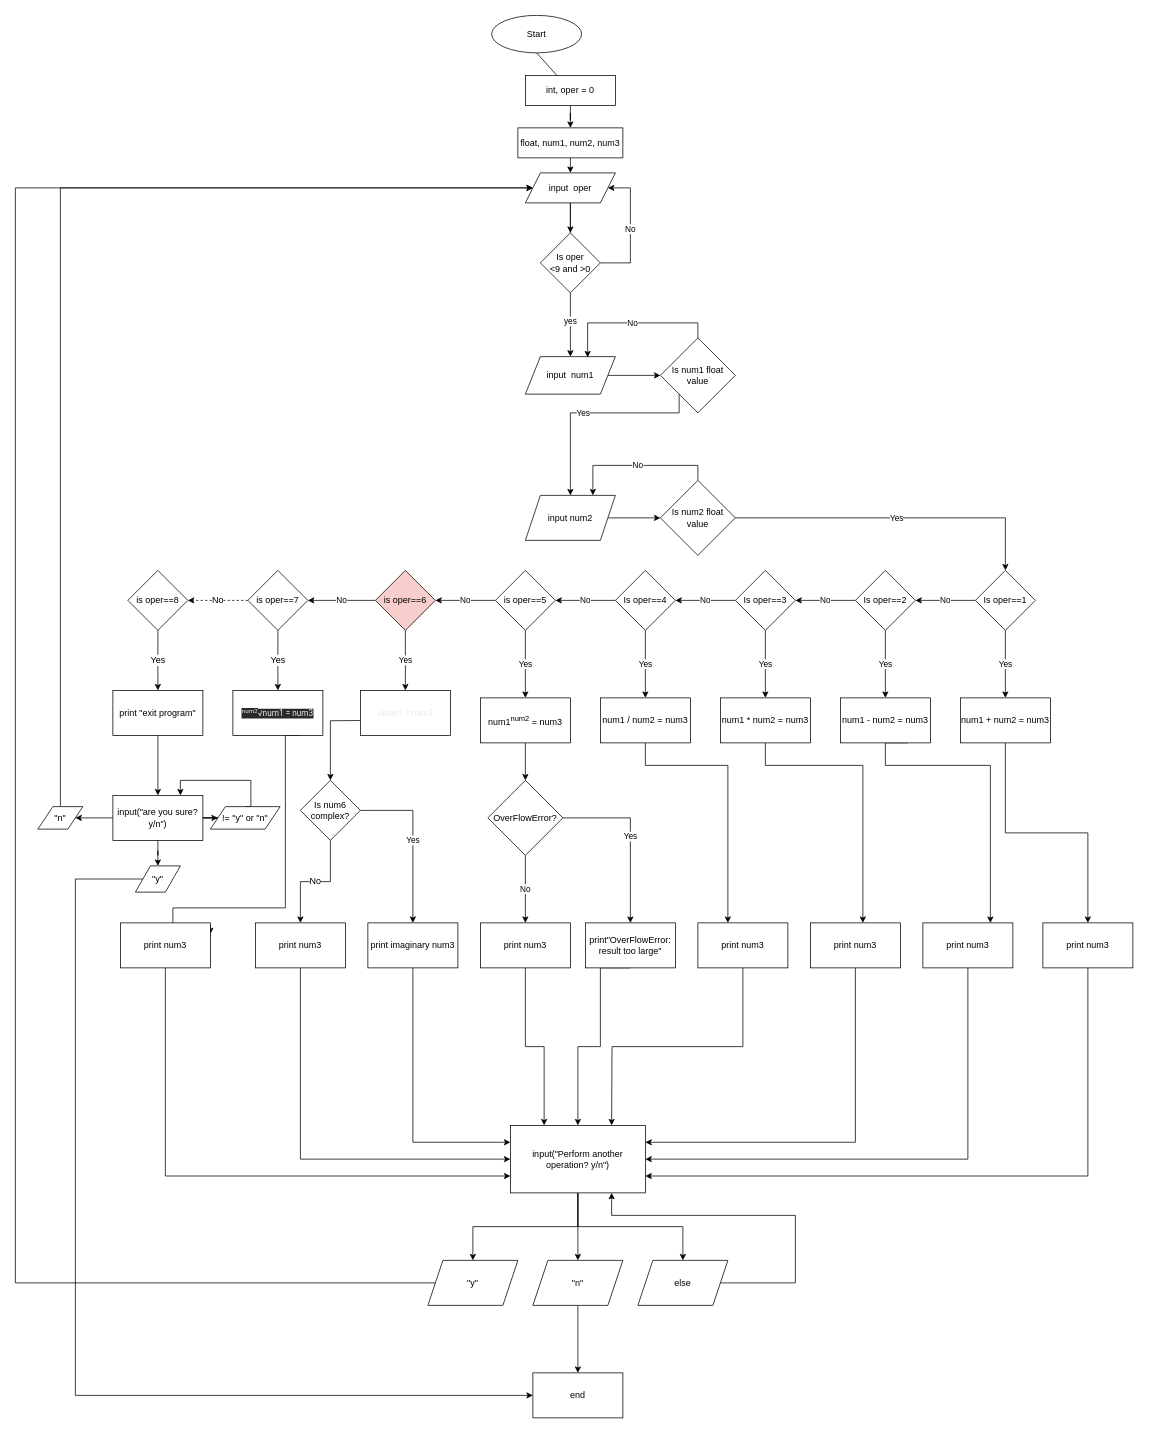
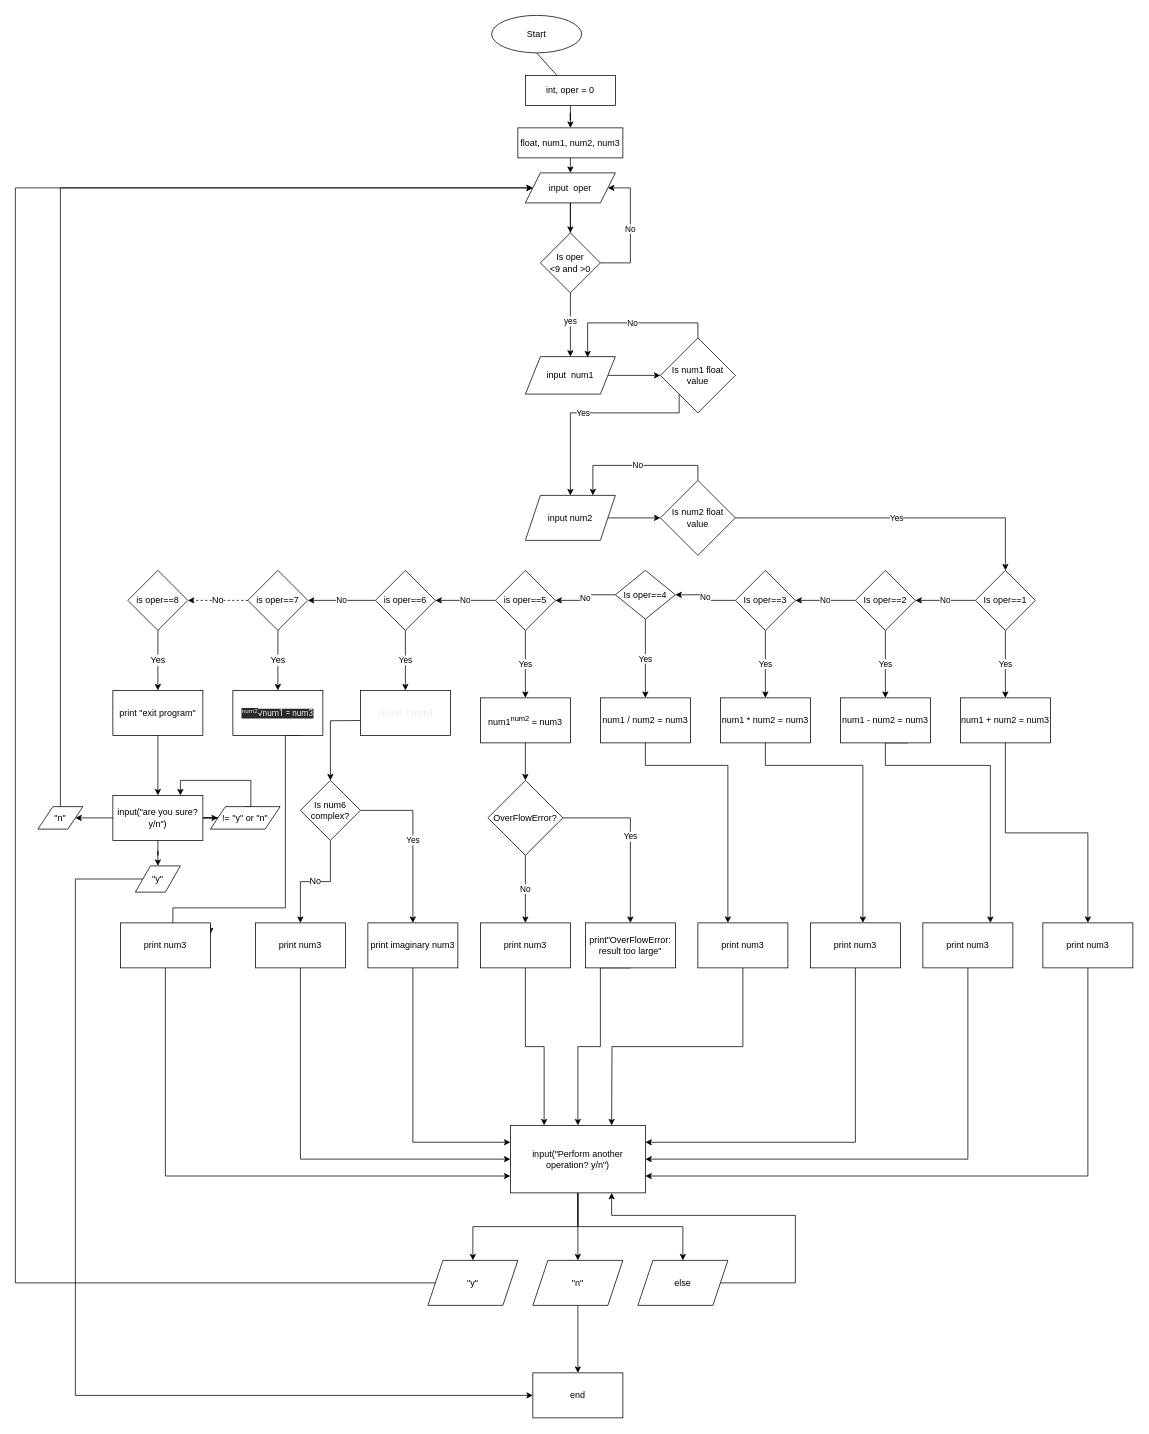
node "is oper==6": fillcolor #f8cecc -> #ffffff
node "Is oper==4": size 60x60 -> 60x49
